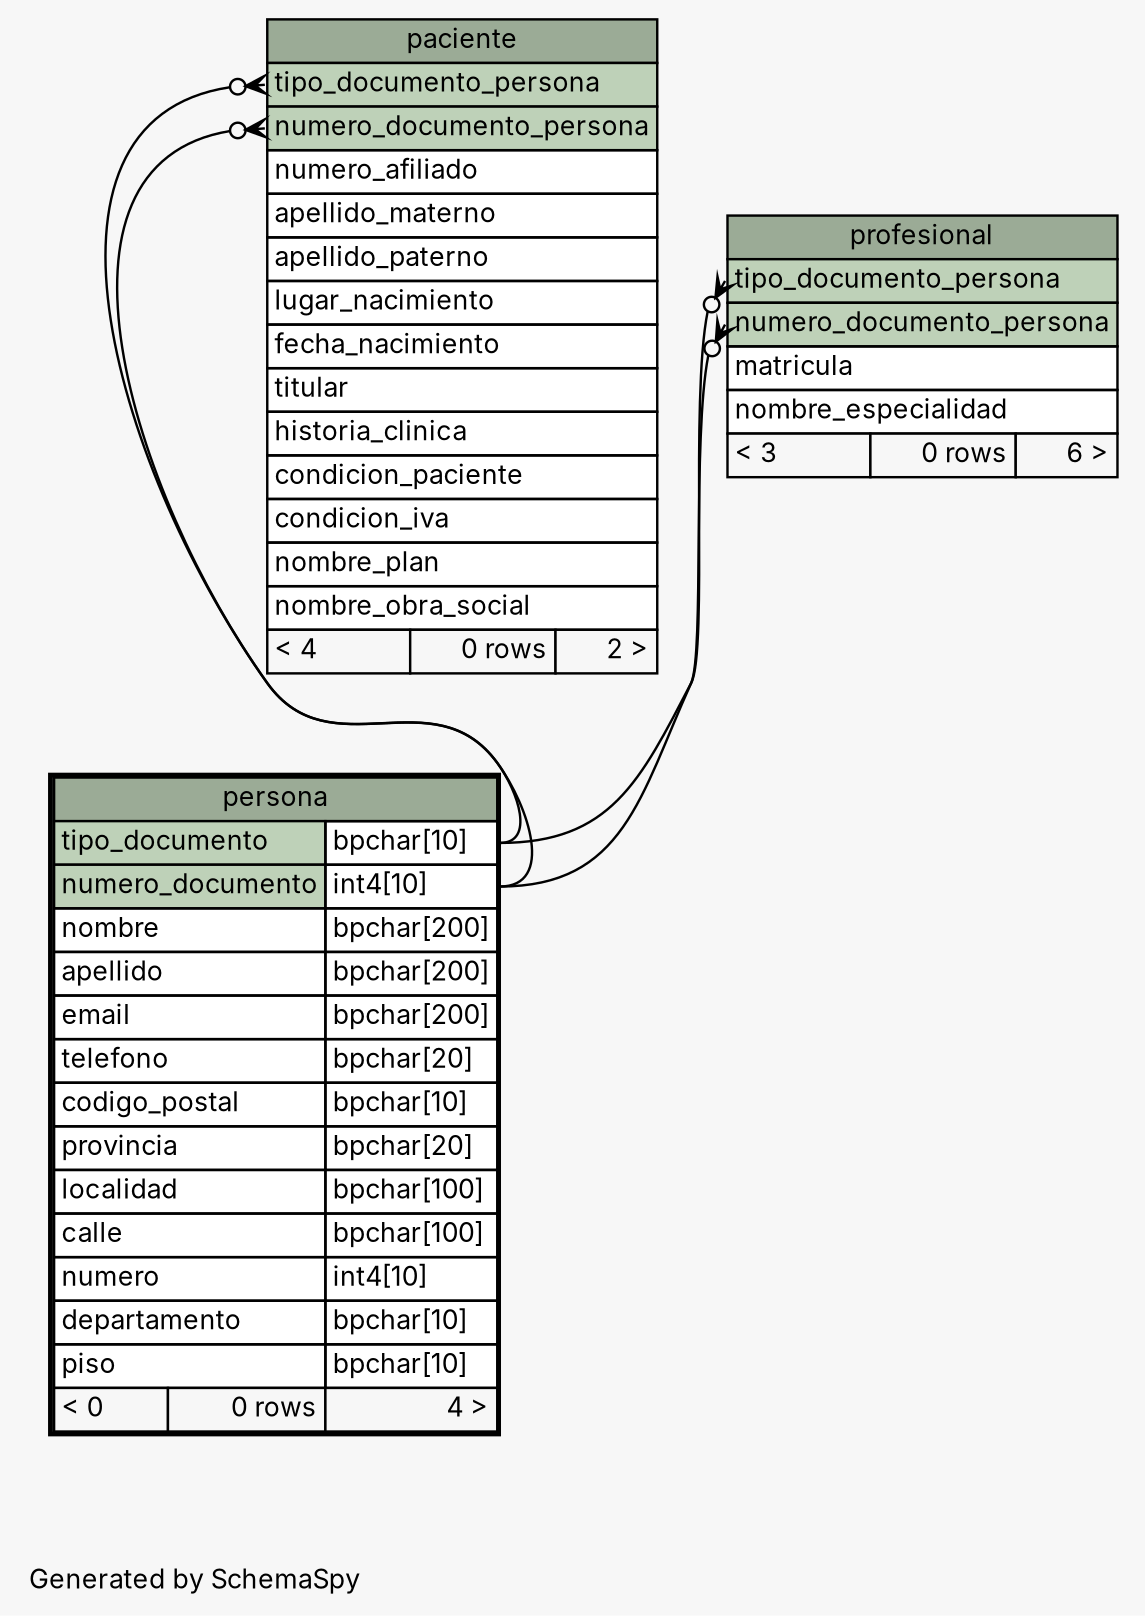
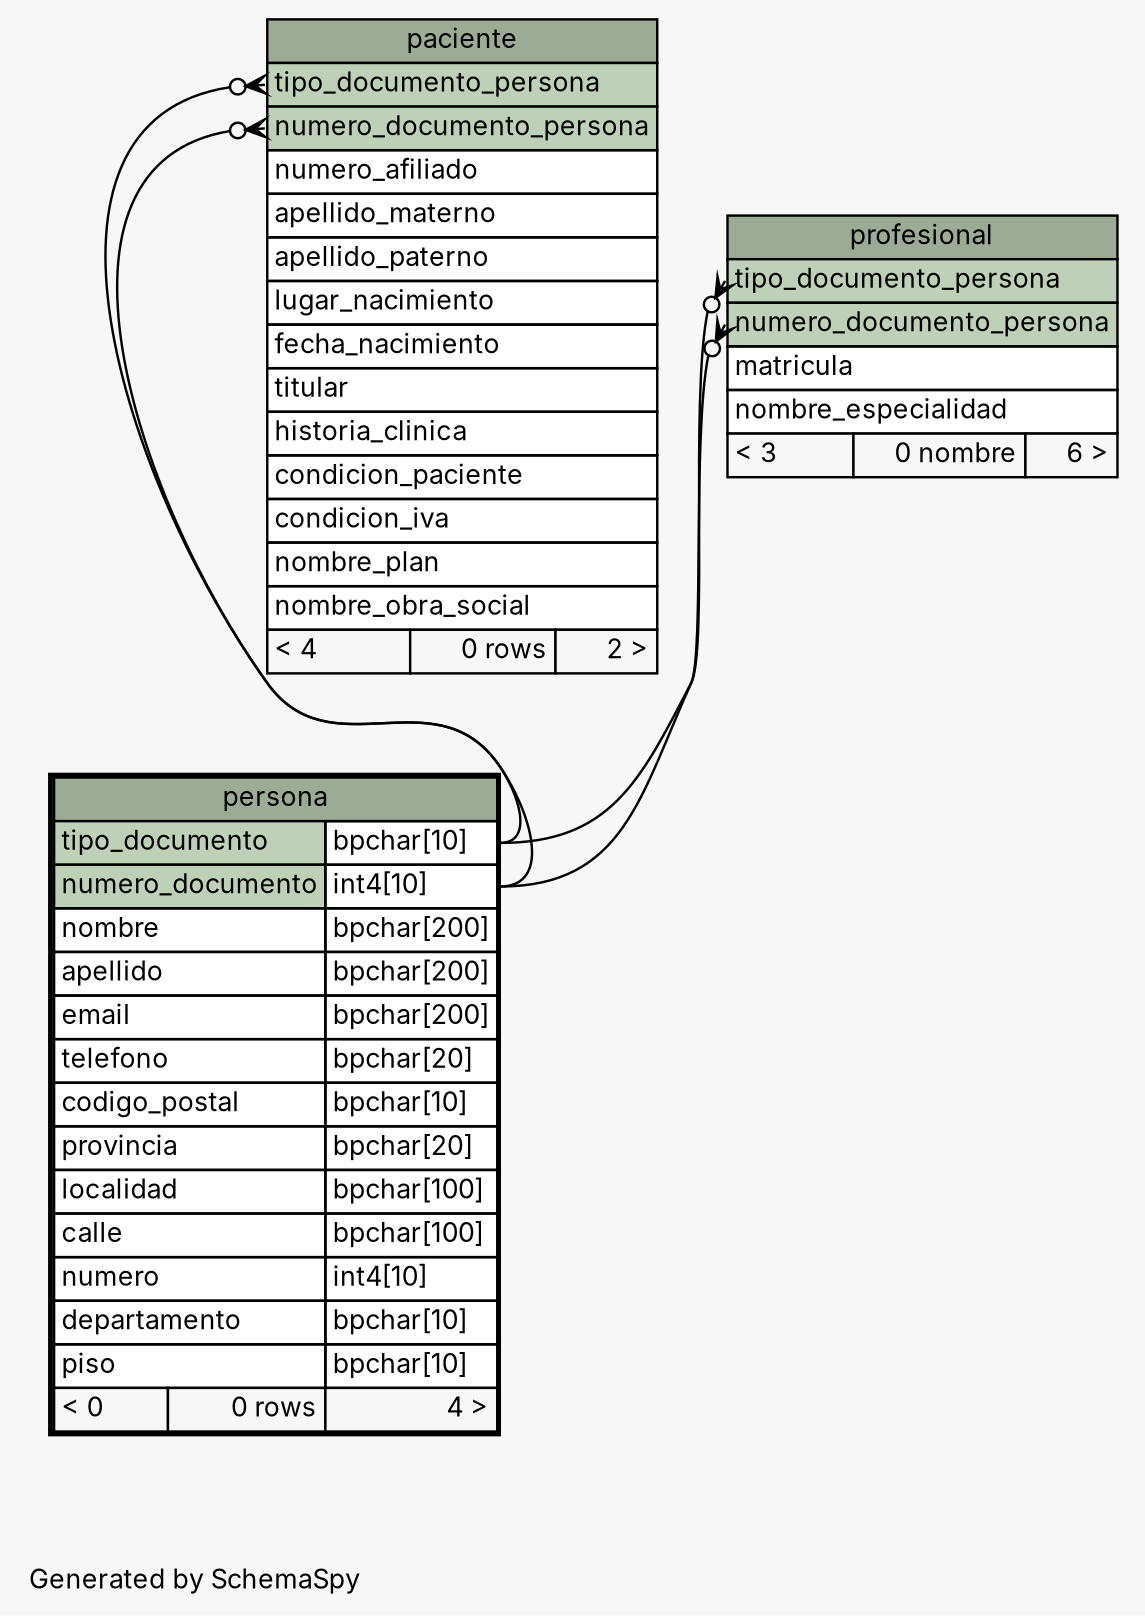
node "profesional": text "0 rows" -> "0 nombre"
